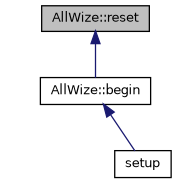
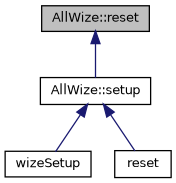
node "AllWize::begin": label "AllWize::begin" -> "AllWize::setup"
node "wizeSetup": added
node "setup": label "setup" -> "reset"
